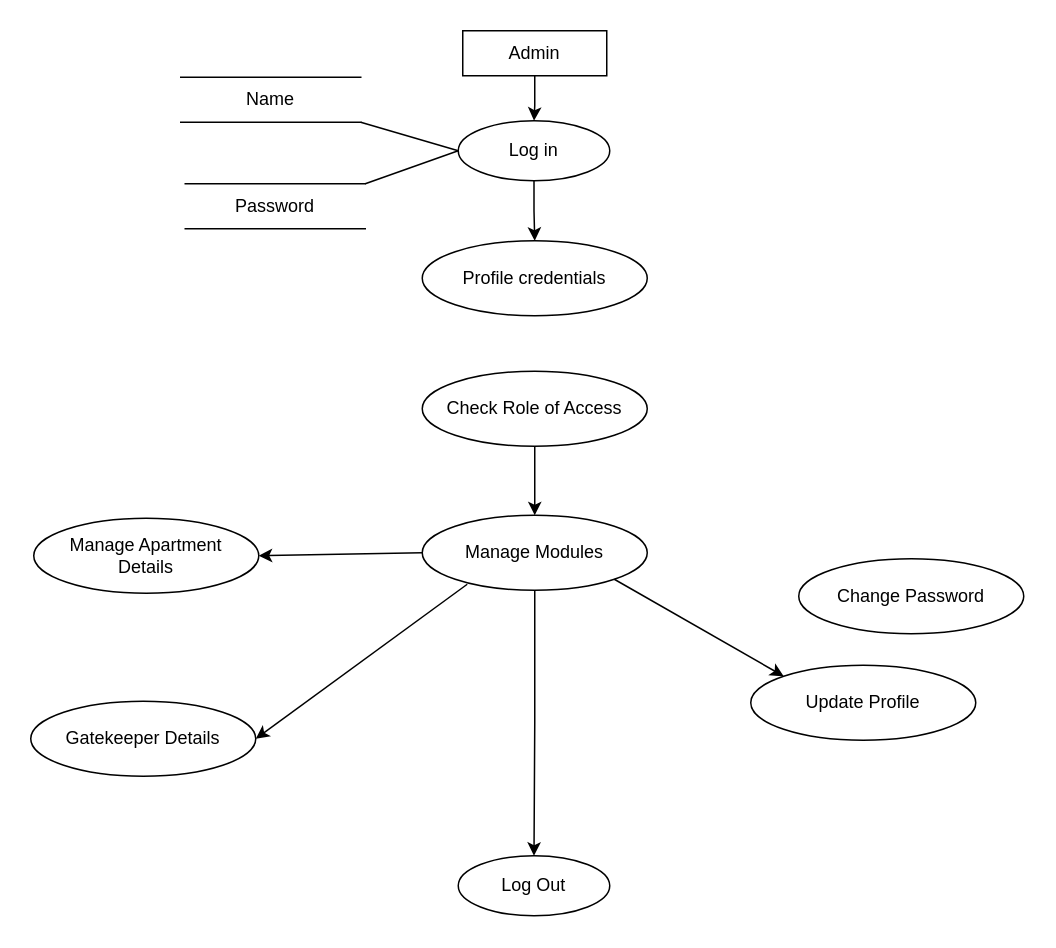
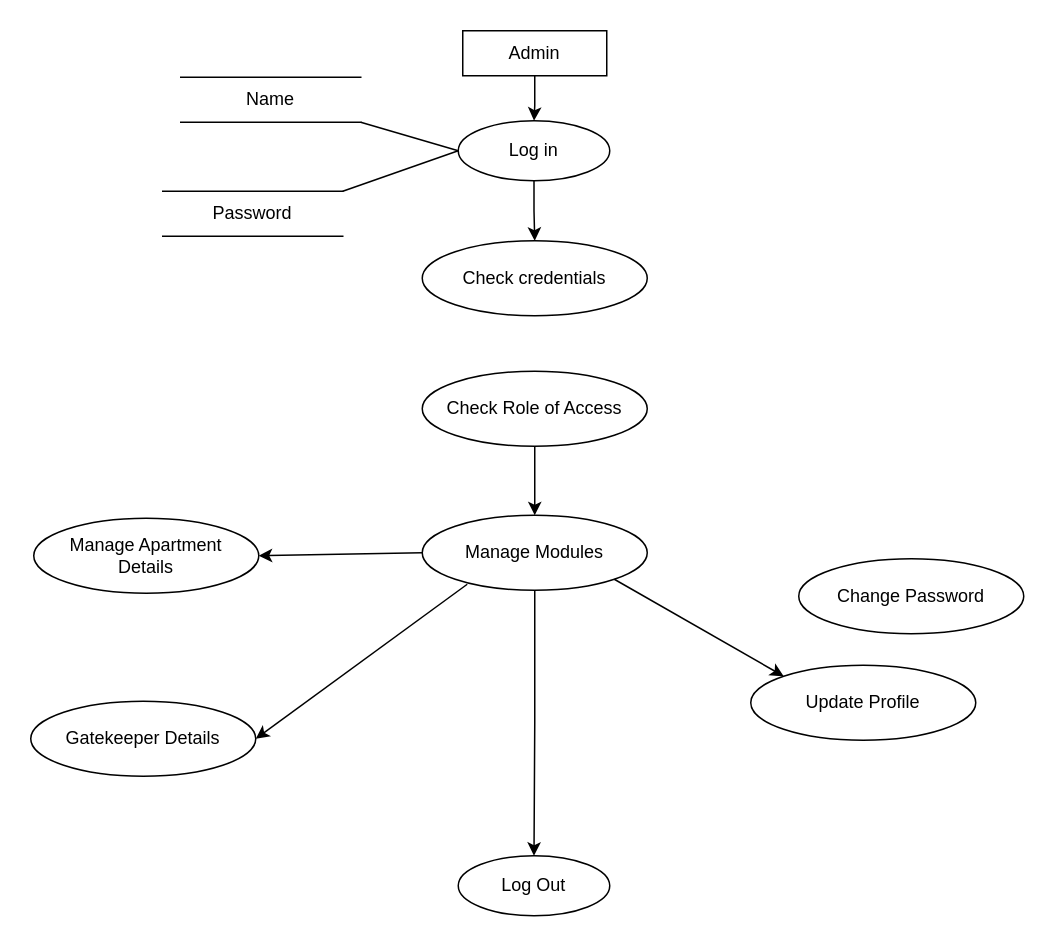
node "Password": moved (275, 206) -> (253, 214)
node "Profile credentials": label "Profile credentials" -> "Check credentials"
